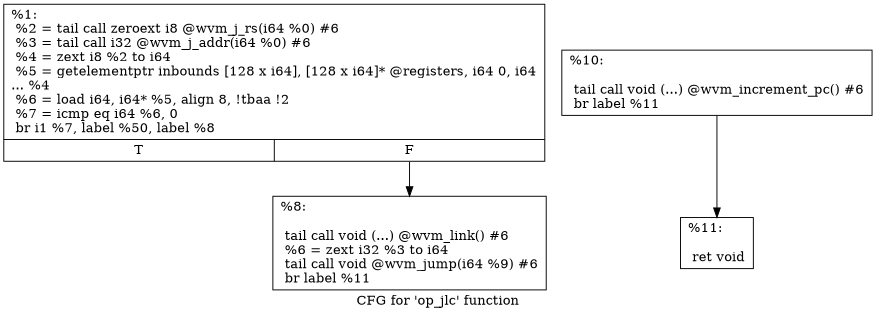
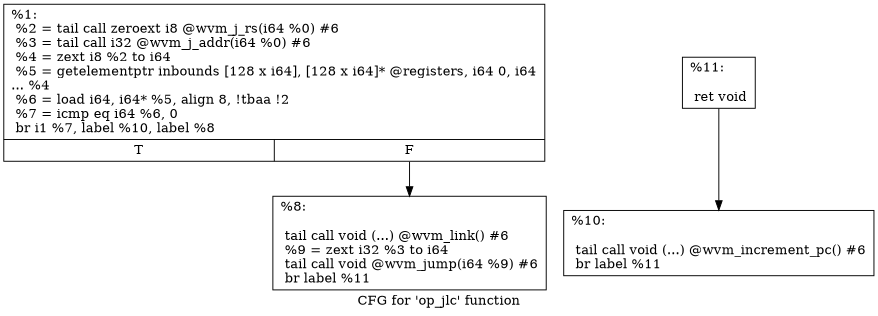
node "%1:": text "br i1 %7, label %50, label %8" -> "br i1 %7, label %10, label %8"
edge "%10:" -> "%11:": reversed
node "%8:": text "%6 = zext i32 %3 to i64" -> "%9 = zext i32 %3 to i64"
